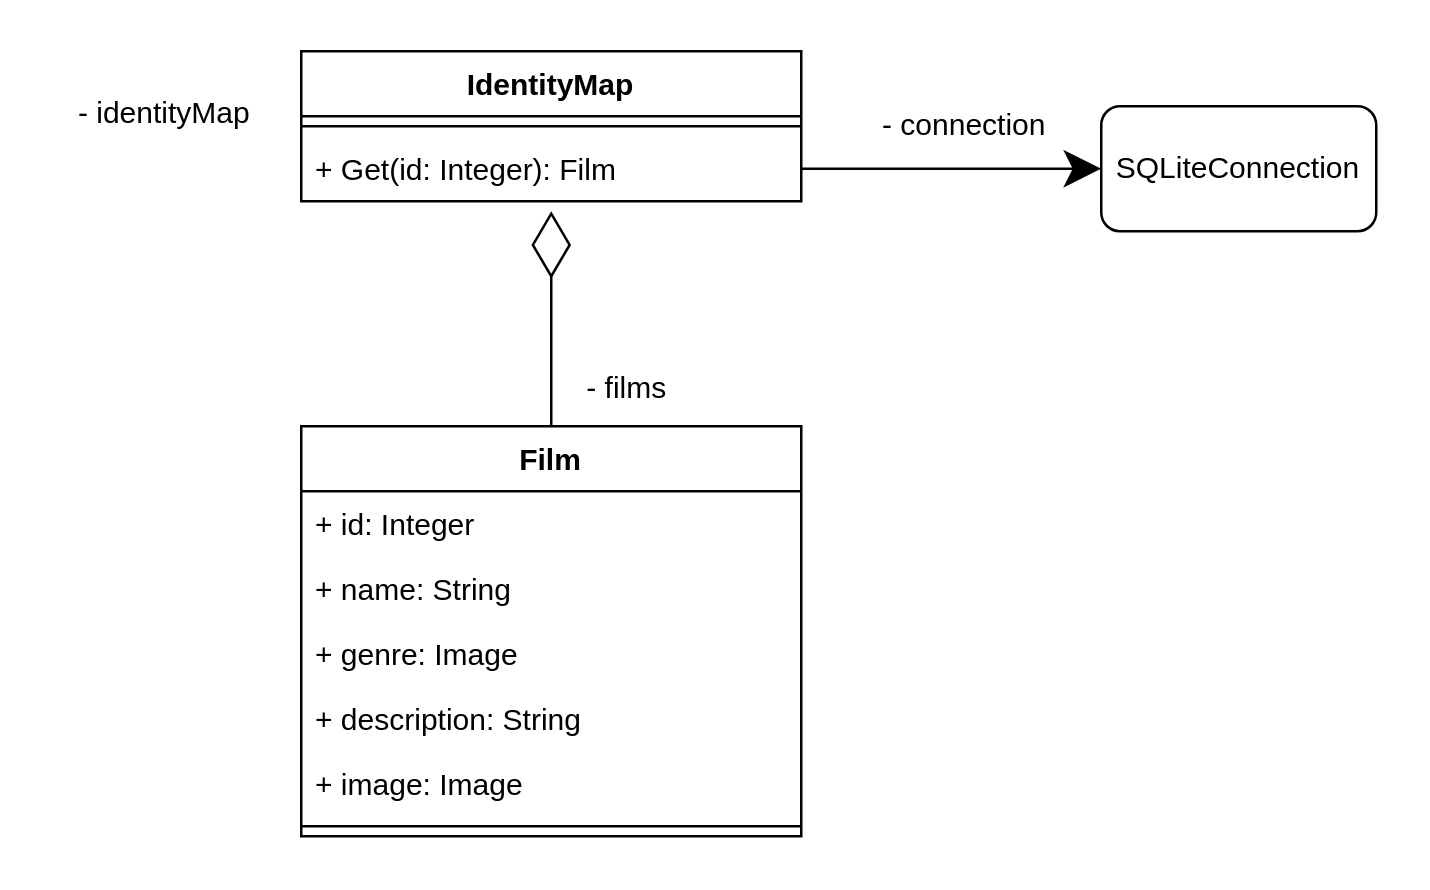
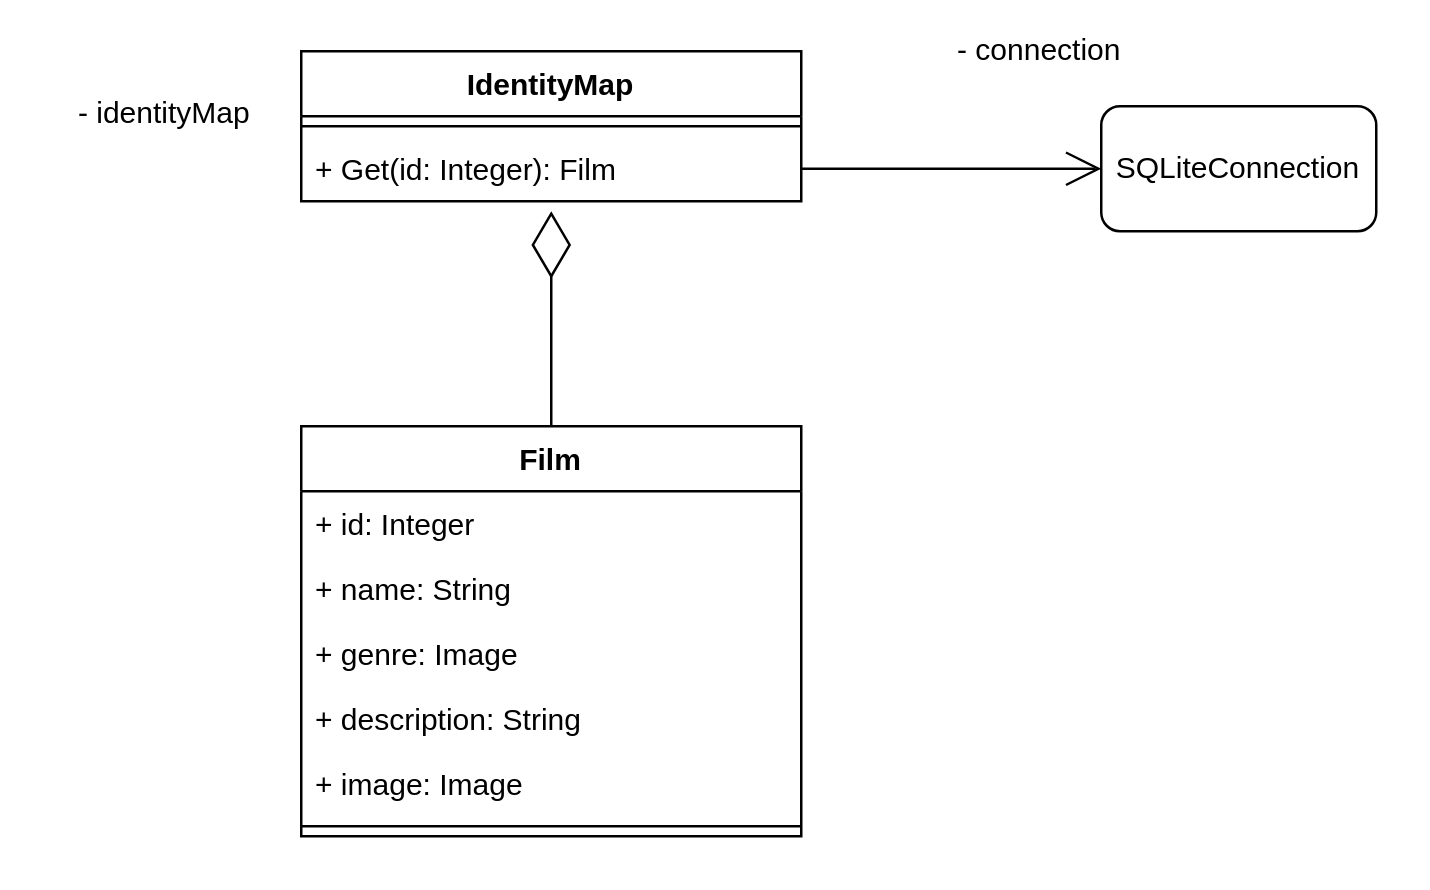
node "- connection": moved (964, 126) -> (1039, 51)
edge "+ Get(id: Integer): Film" -> "SQLiteConnection": arrowhead classic -> open
node "- films": removed
